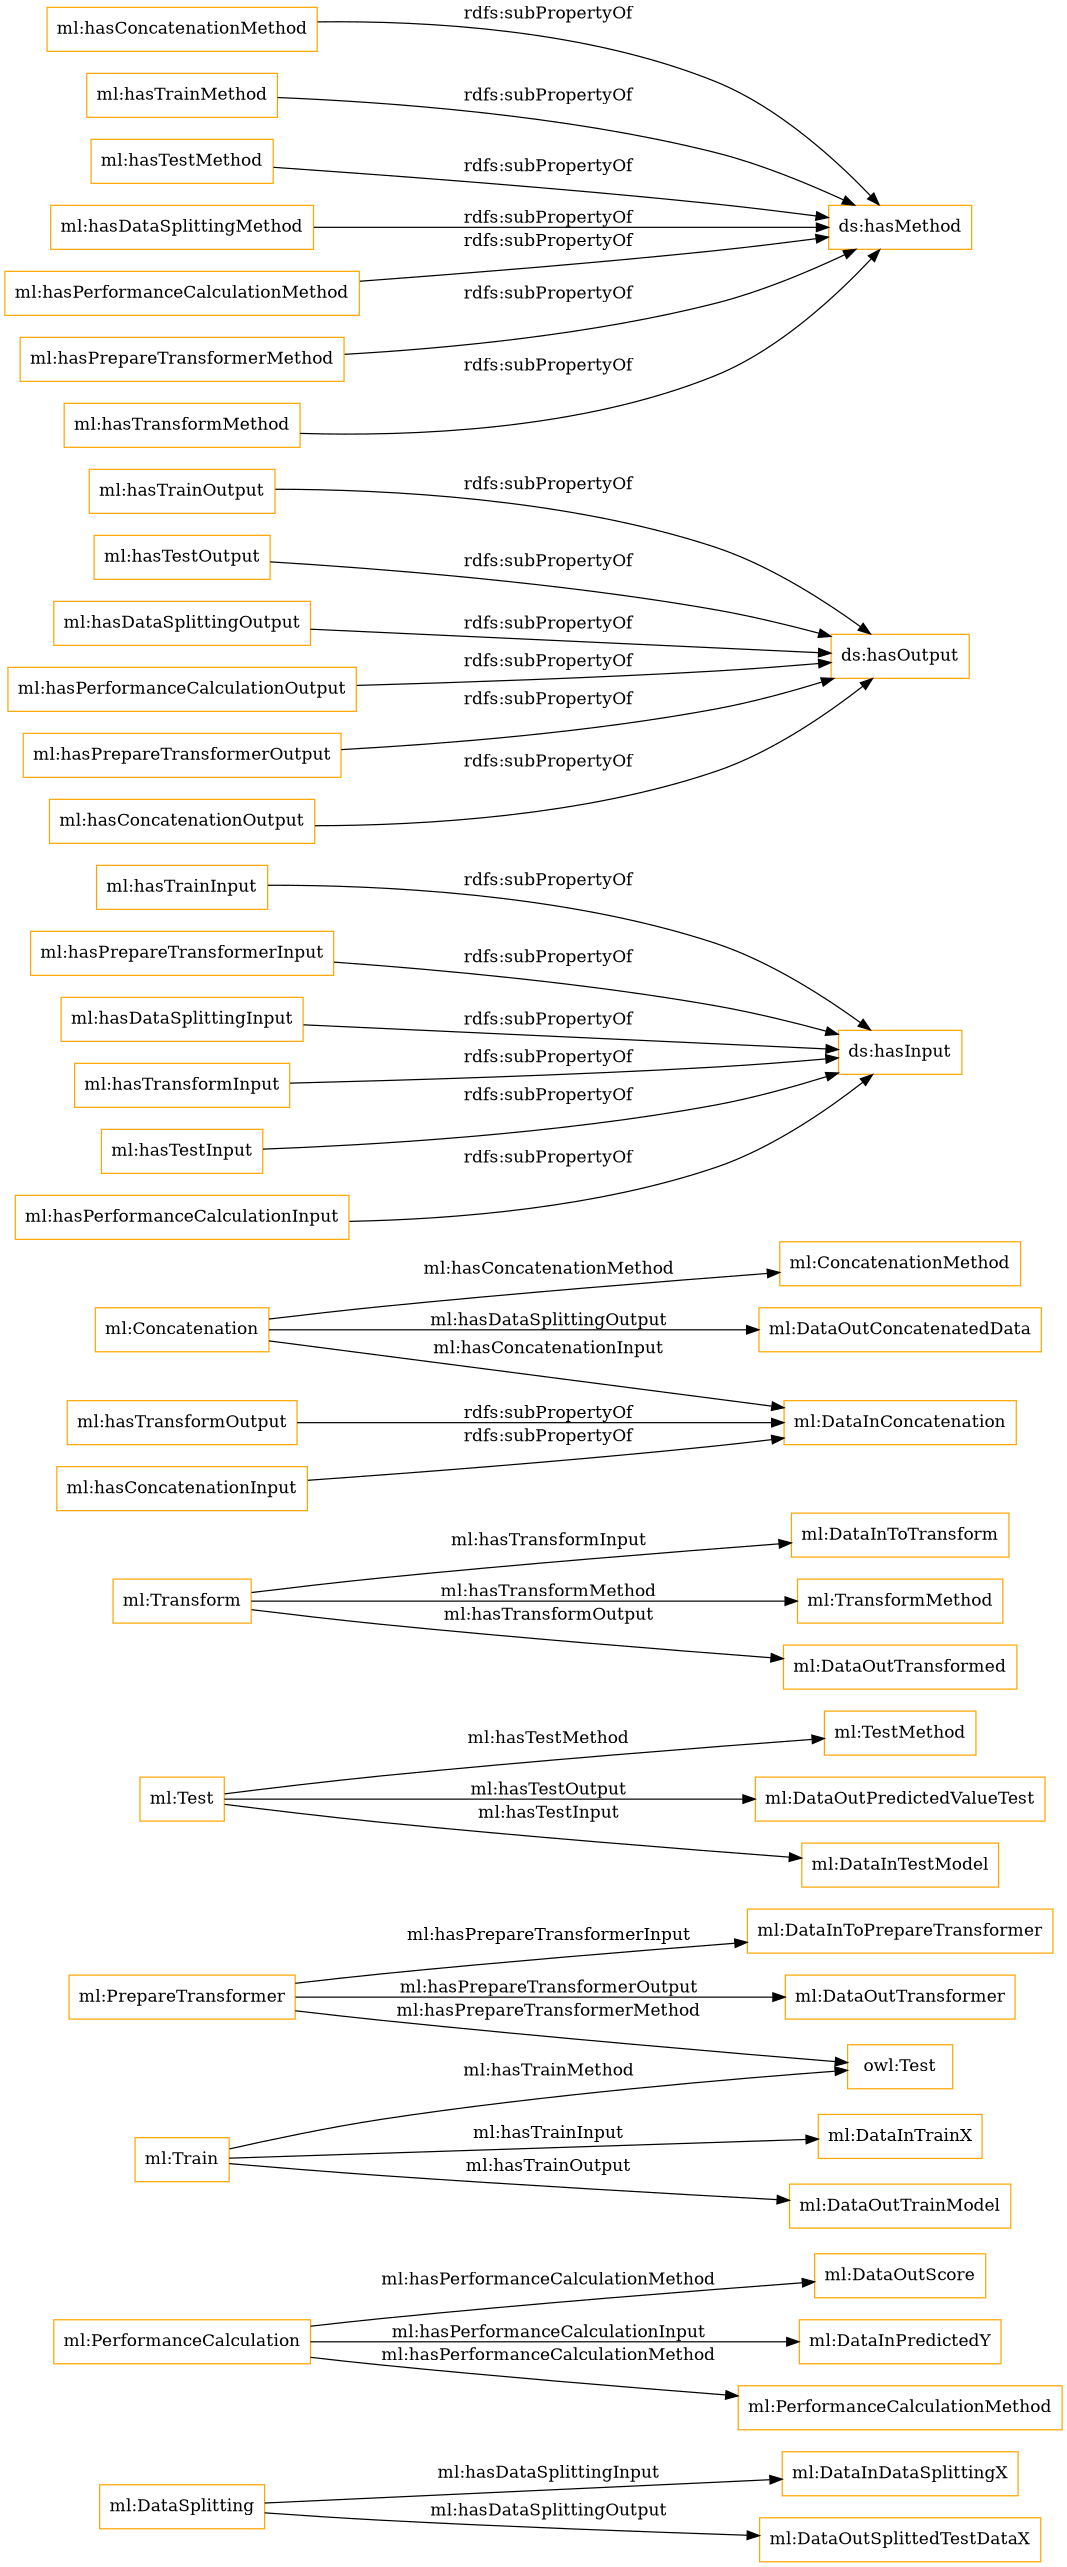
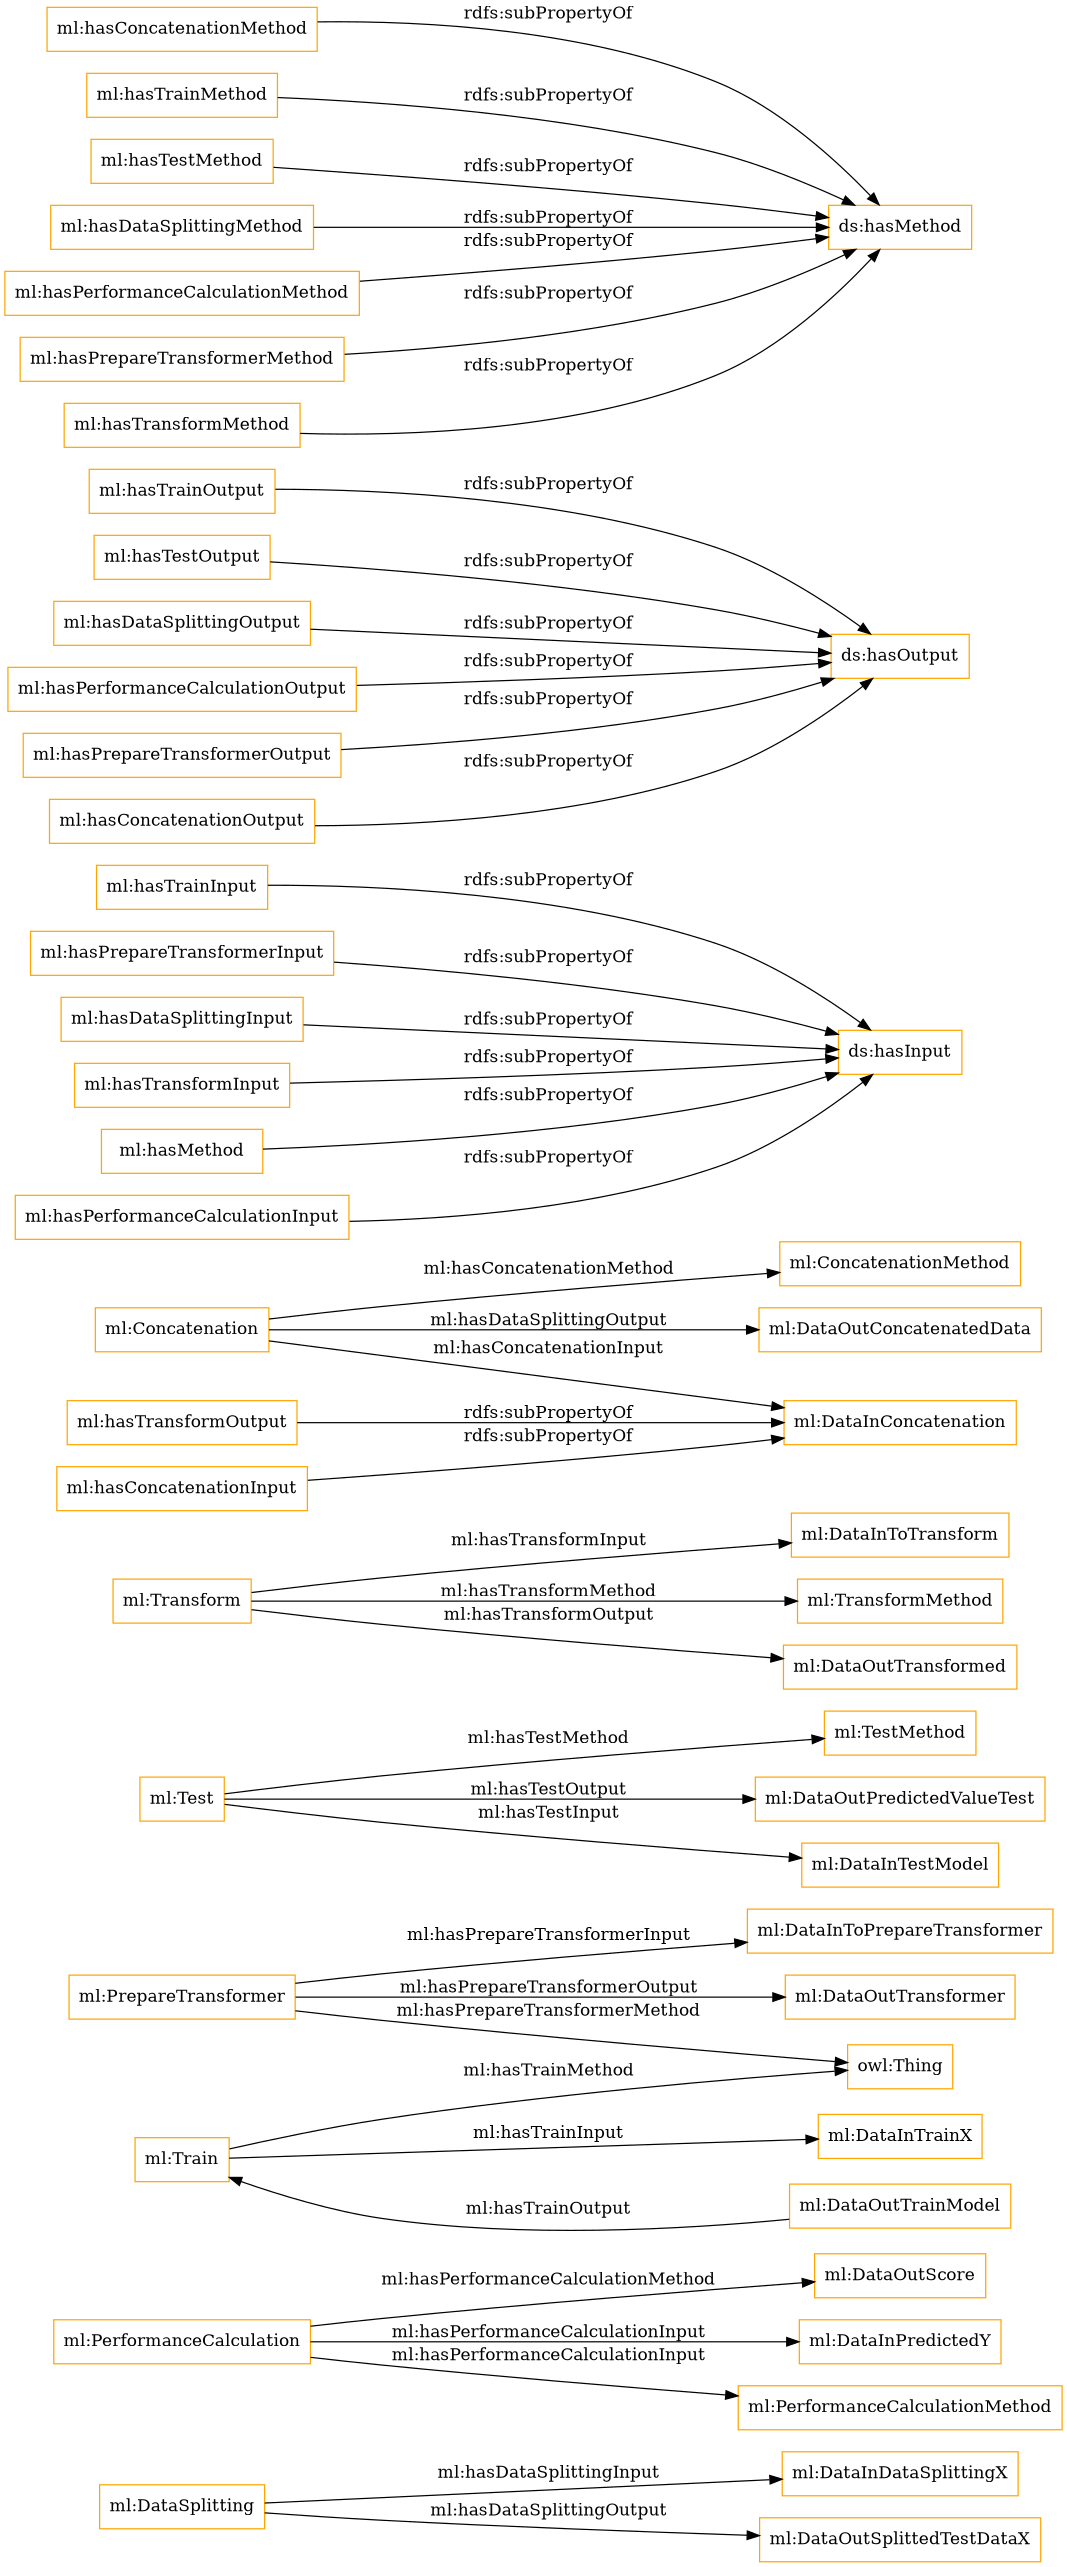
node "ml:hasTestInput": label "ml:hasTestInput" -> "ml:hasMethod"
node "owl:Test": label "owl:Test" -> "owl:Thing"
edge "ml:Train" -> "ml:DataOutTrainModel": reversed
edge "ml:PerformanceCalculation" -> "ml:PerformanceCalculationMethod": label "ml:hasPerformanceCalculationMethod" -> "ml:hasPerformanceCalculationInput"
